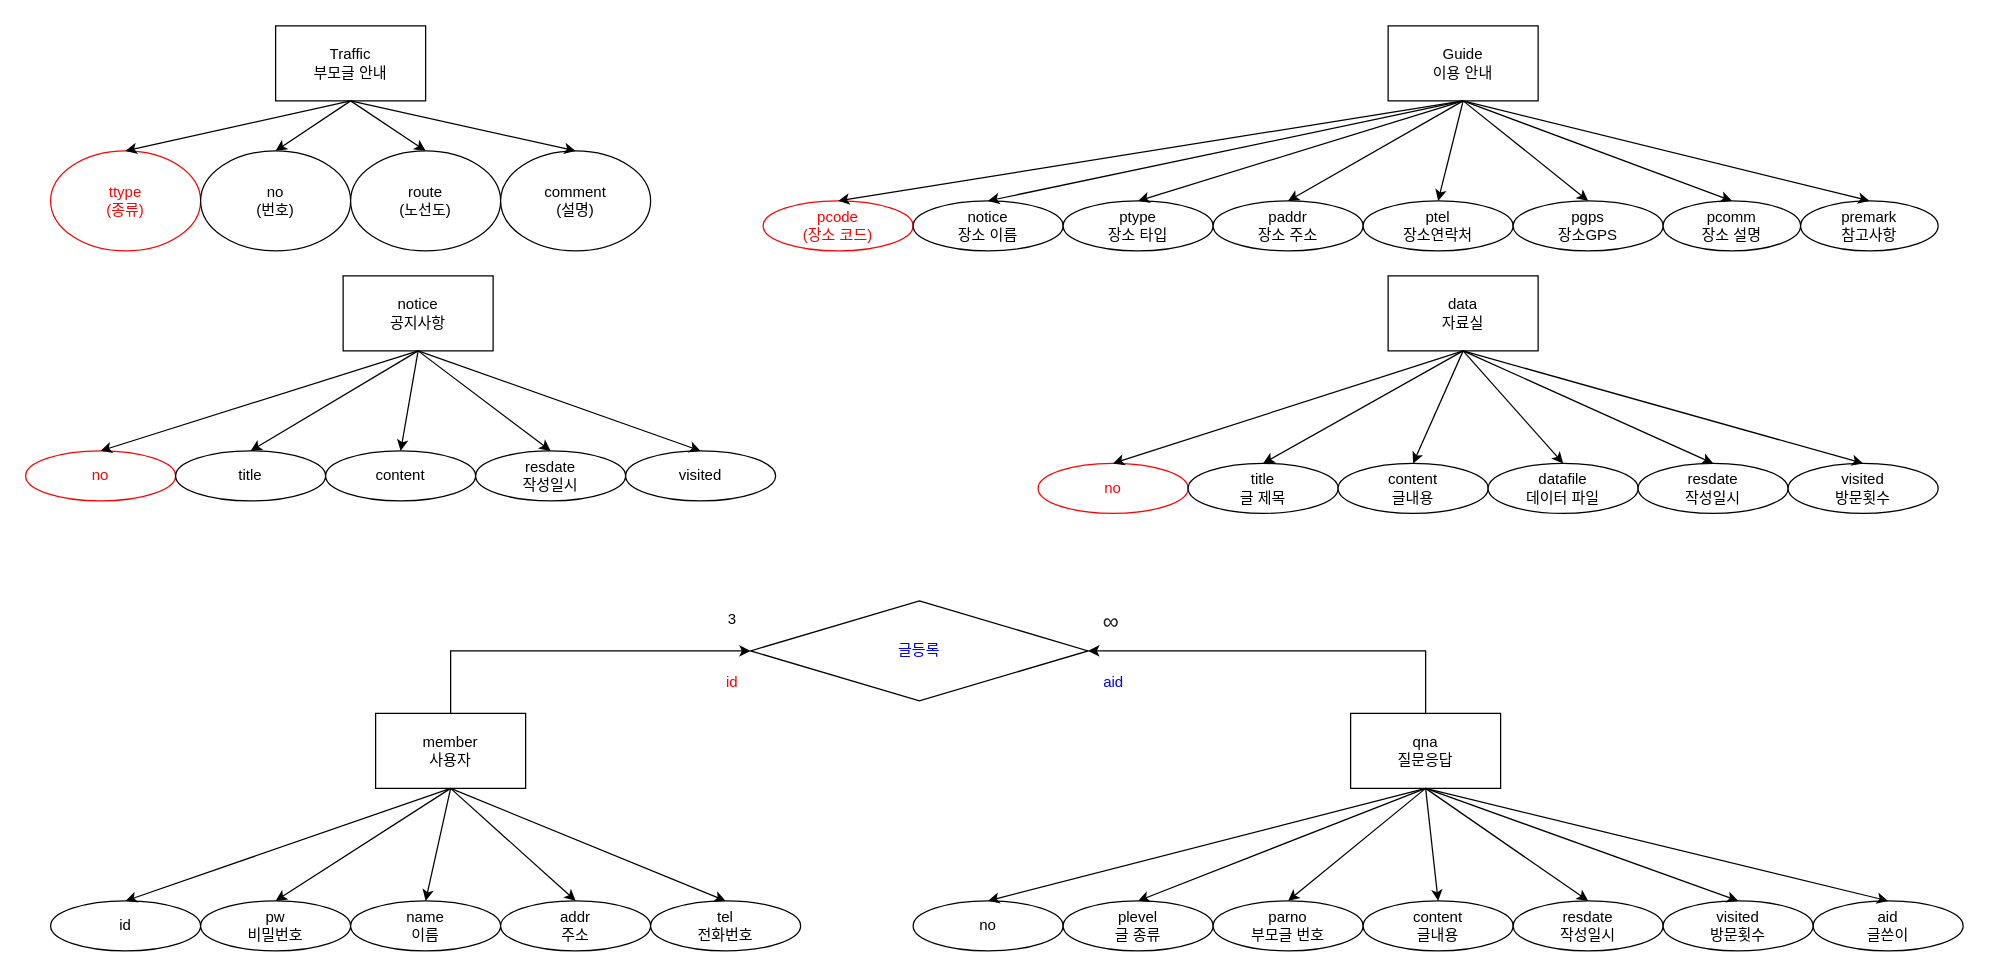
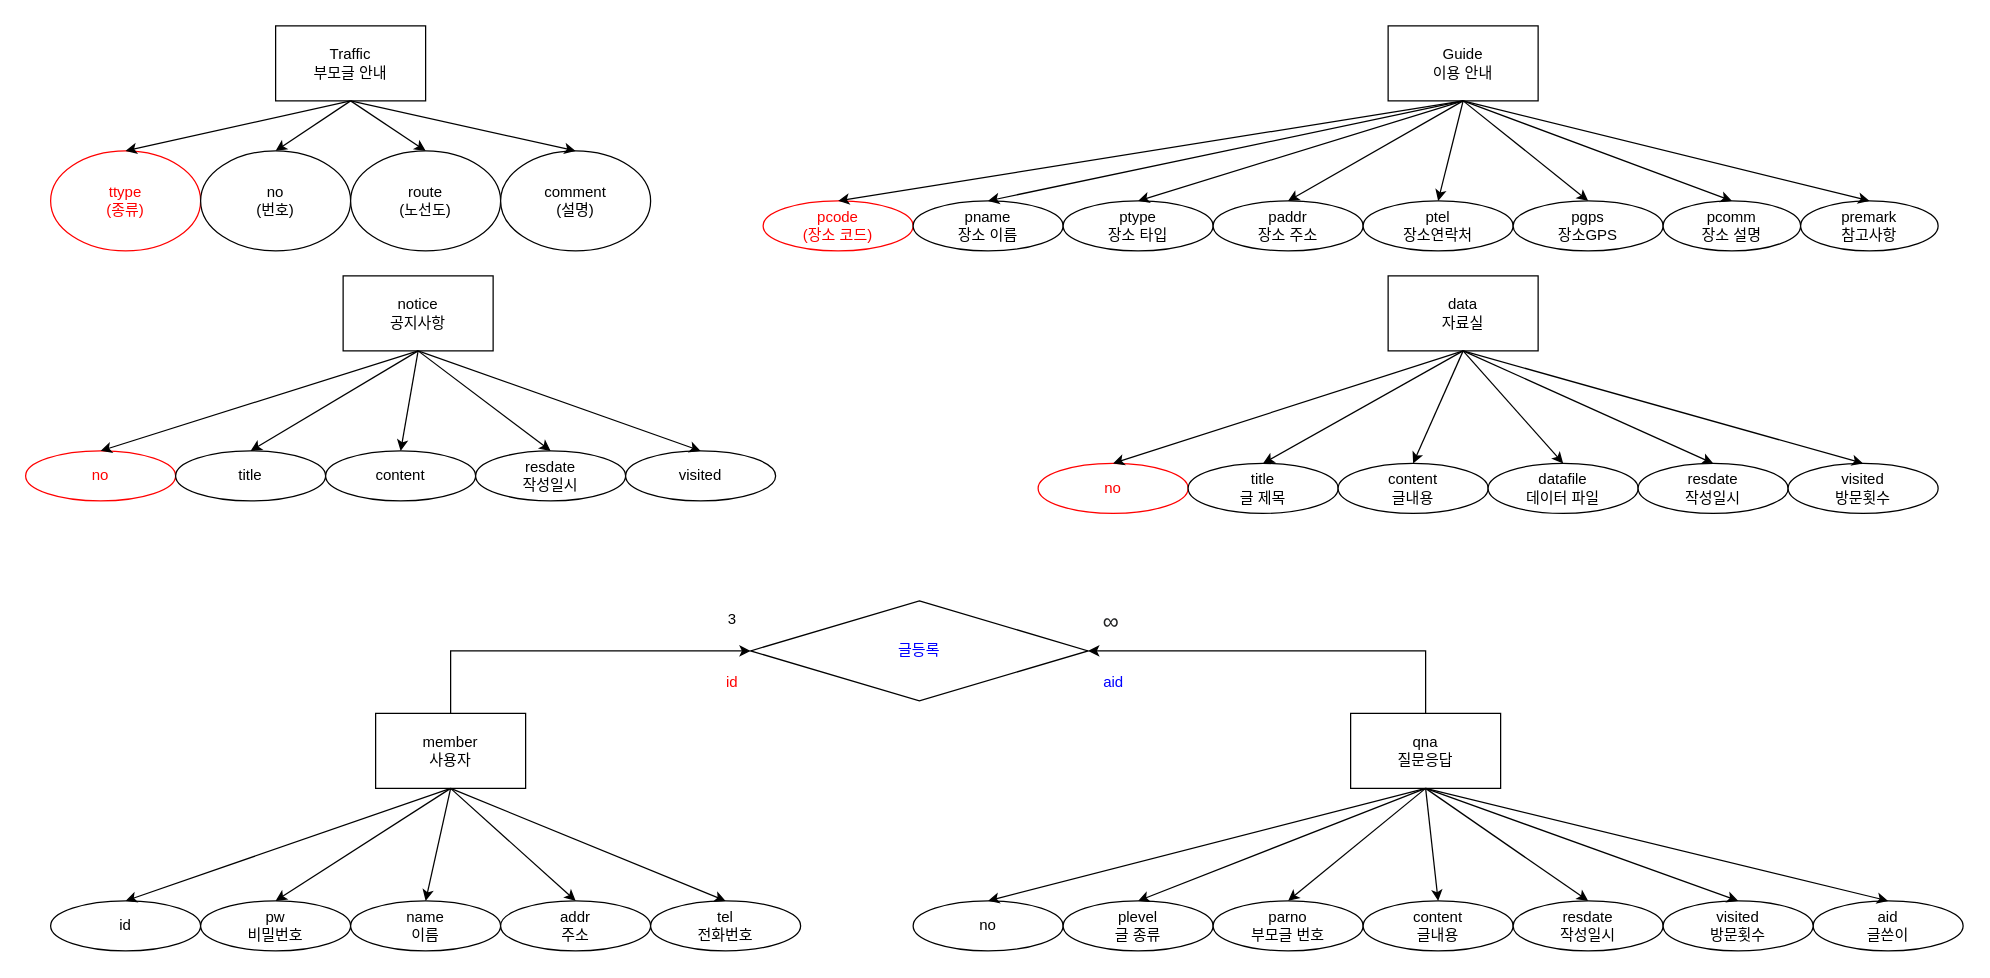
node "notice 장소 이름": label "notice 장소 이름" -> "pname 장소 이름"
